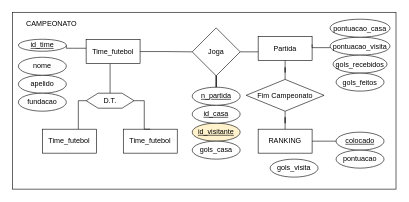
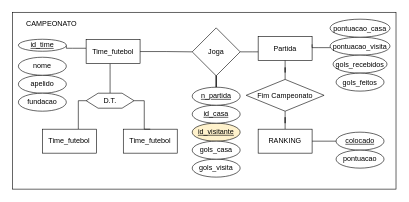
node "gols_visita": moved (294, 168) -> (216, 168)
